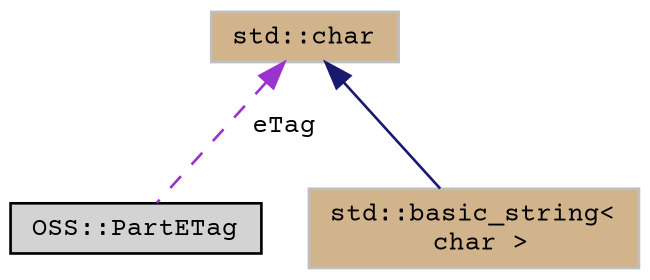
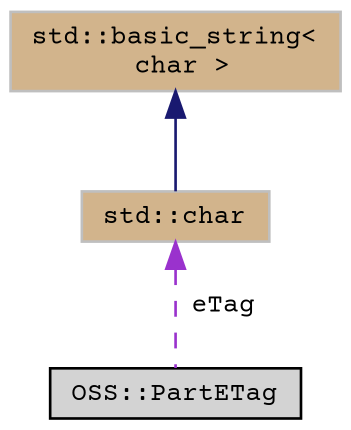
edge "std::basic_string< char >" -> "std::char": reversed
